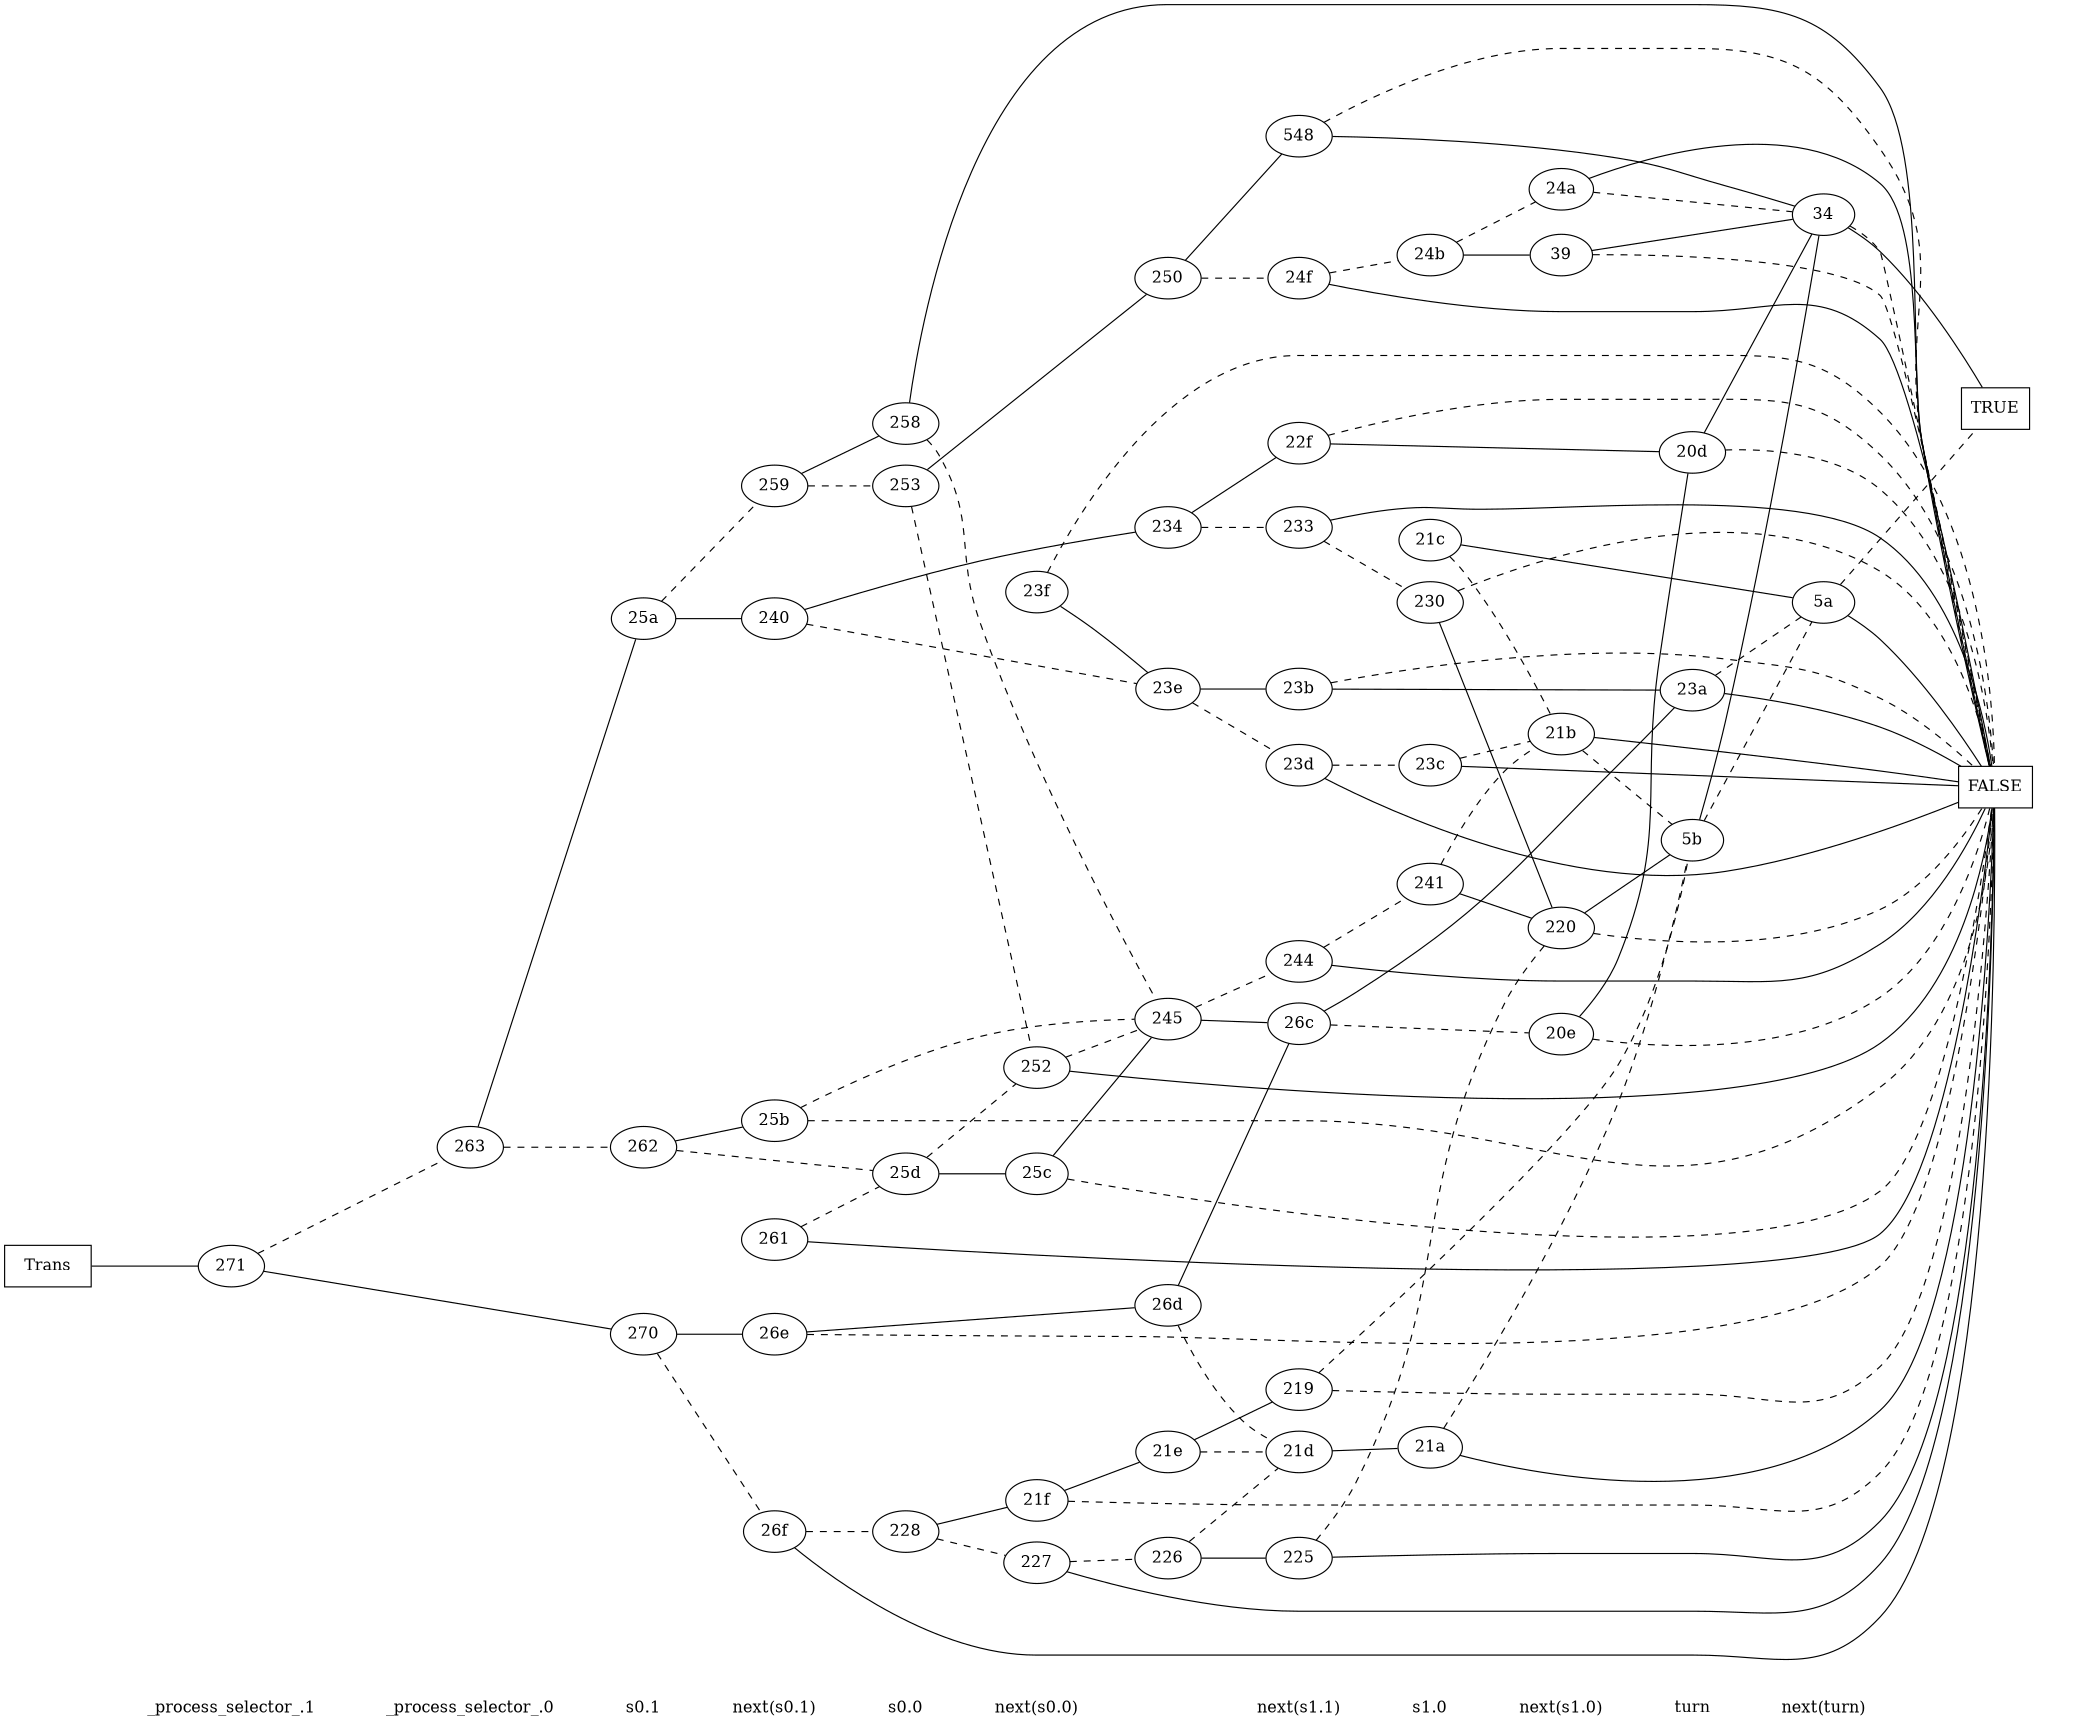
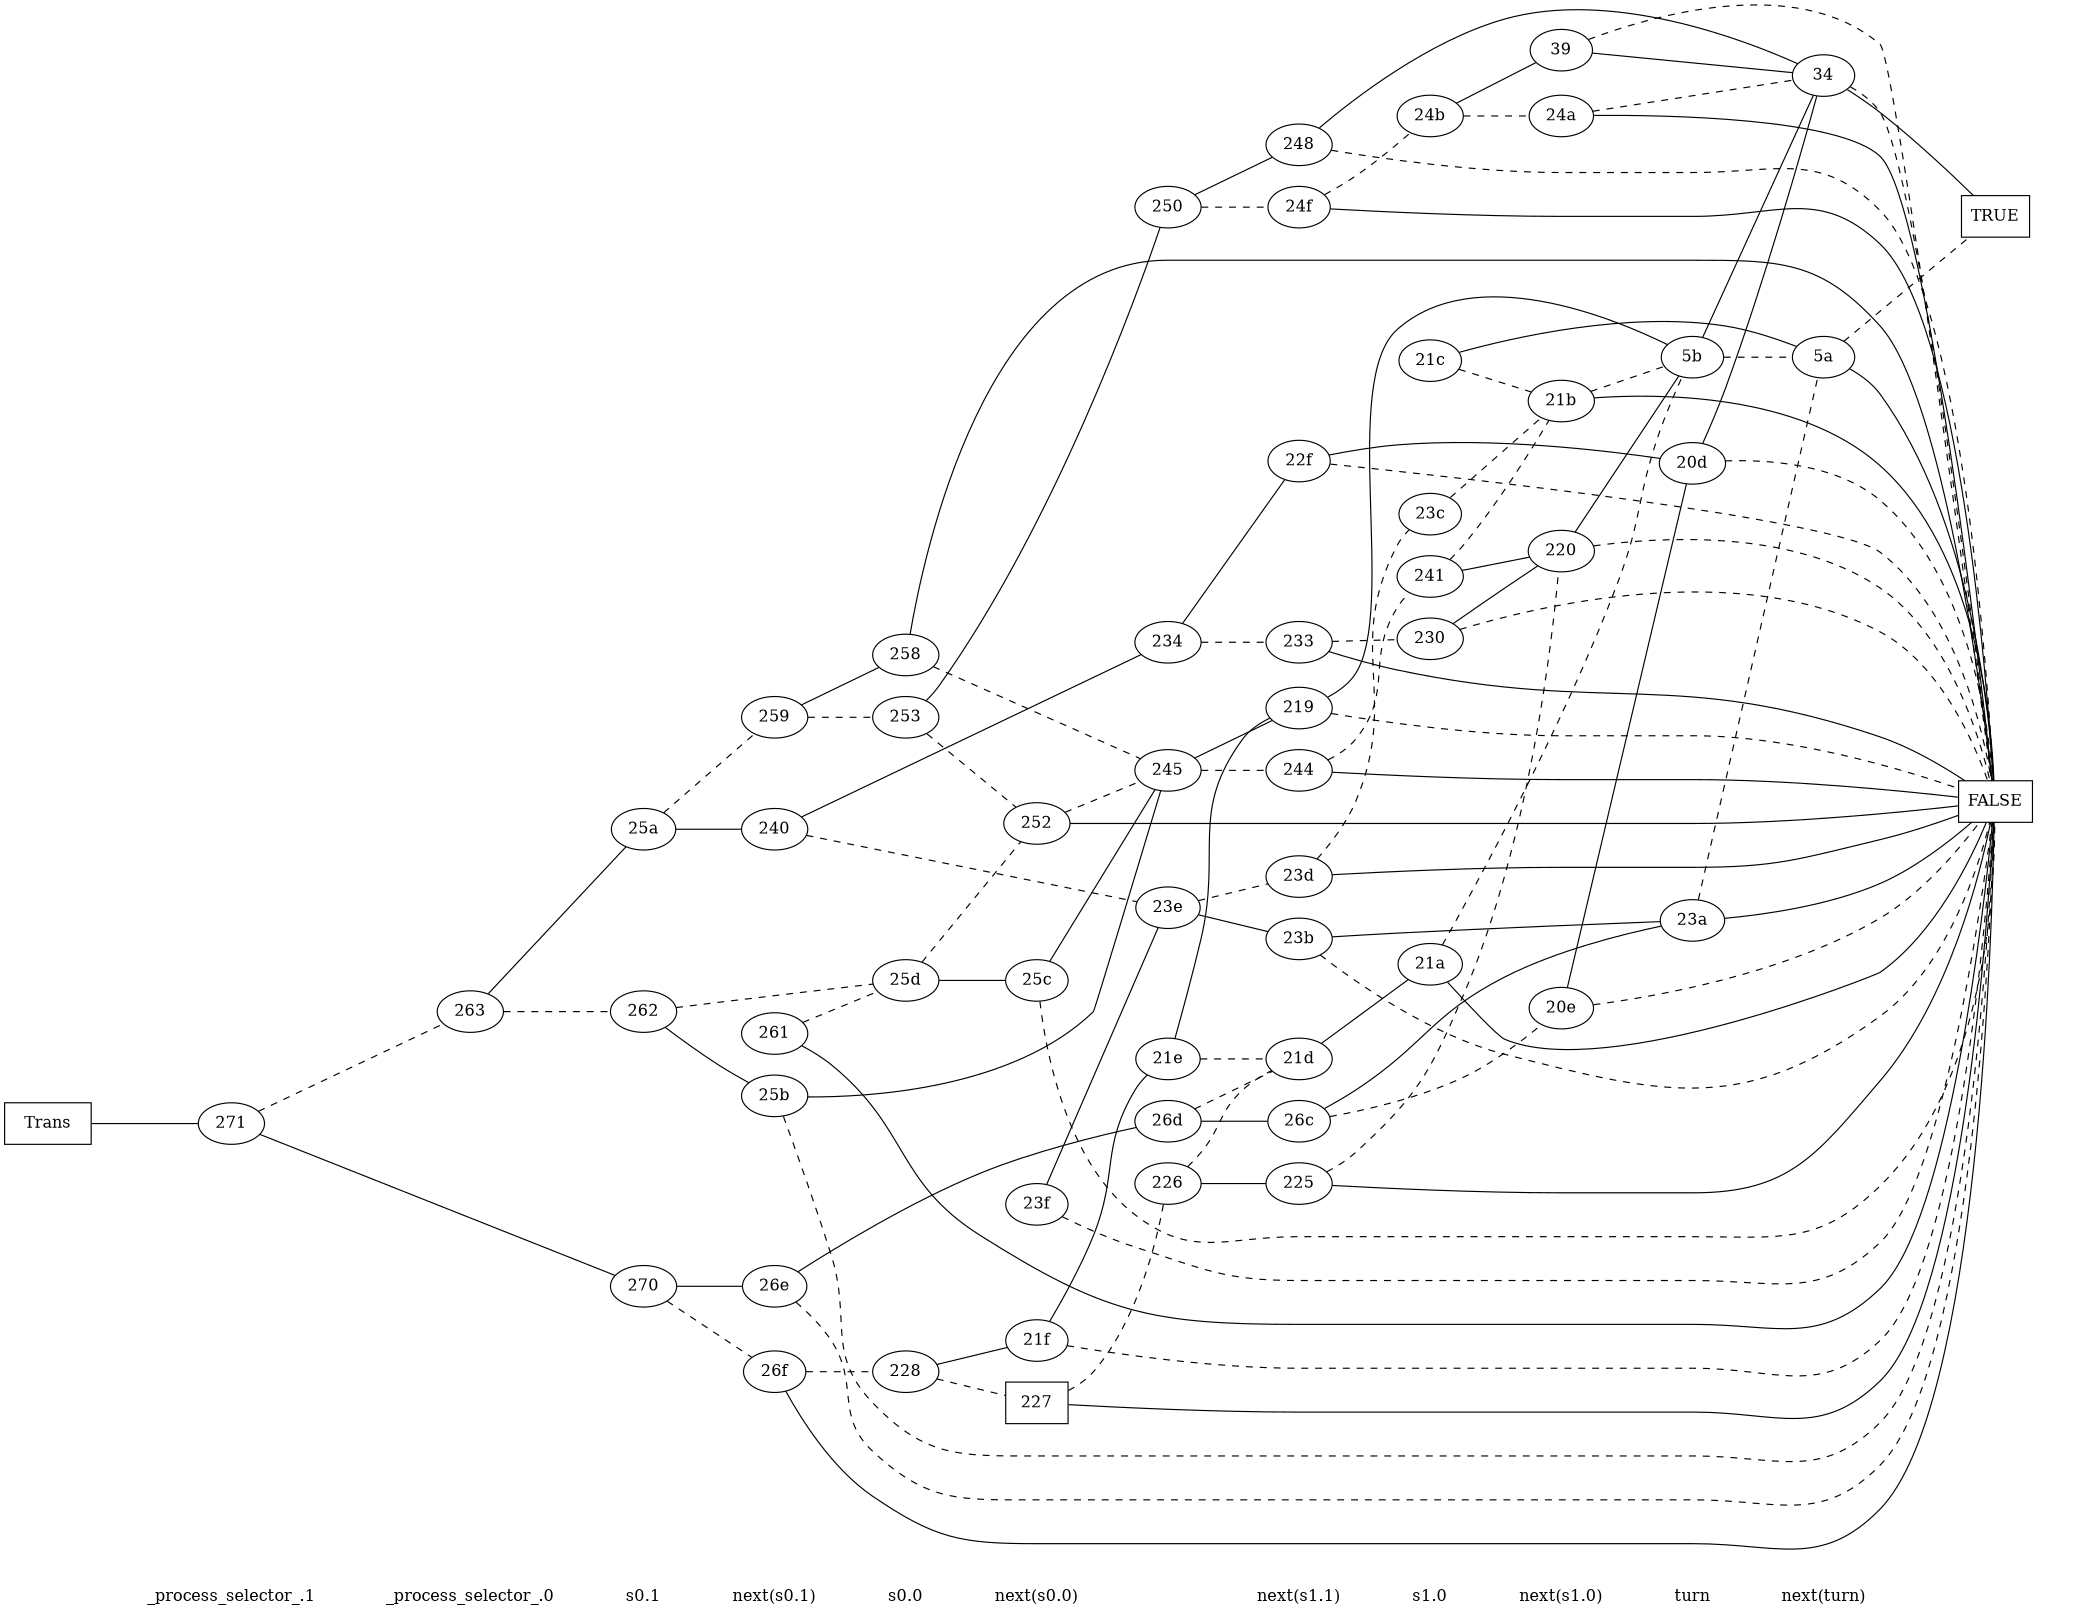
node "548": label "548" -> "248"
edge "23c" -- "FALSE": removed
edge "245" -- "26c": now "245" -- "219"
edge "245" -- "25b": style dashed -> solid
edge "5b" -- "219": style dashed -> solid
node "227": shape ellipse -> box
